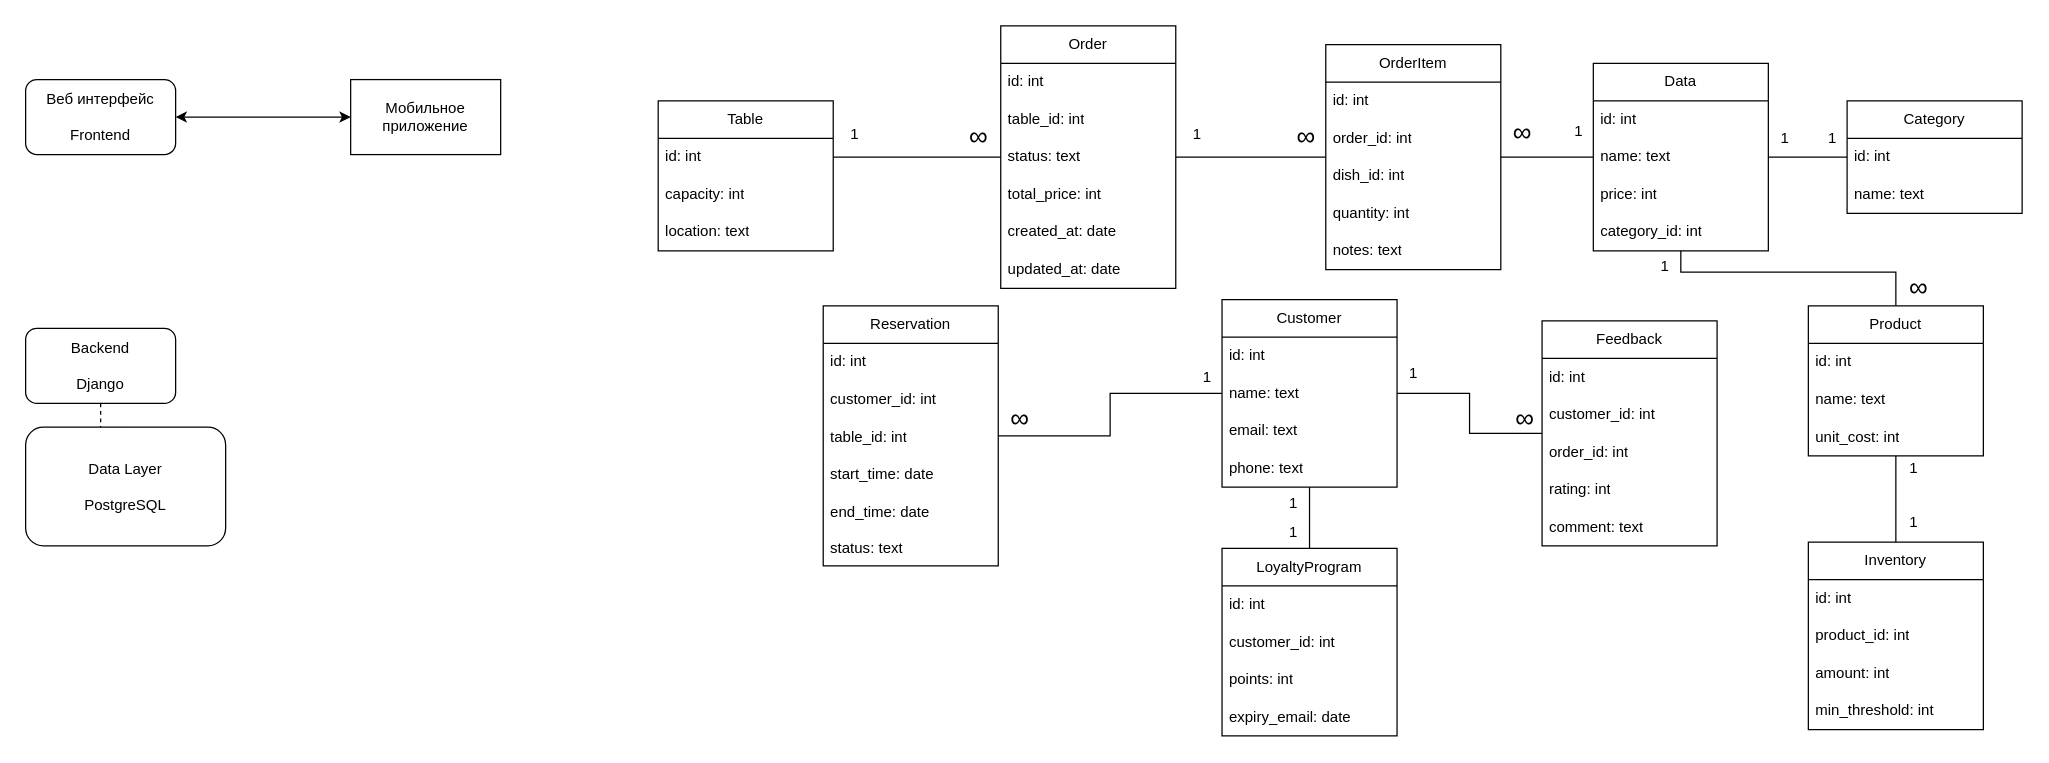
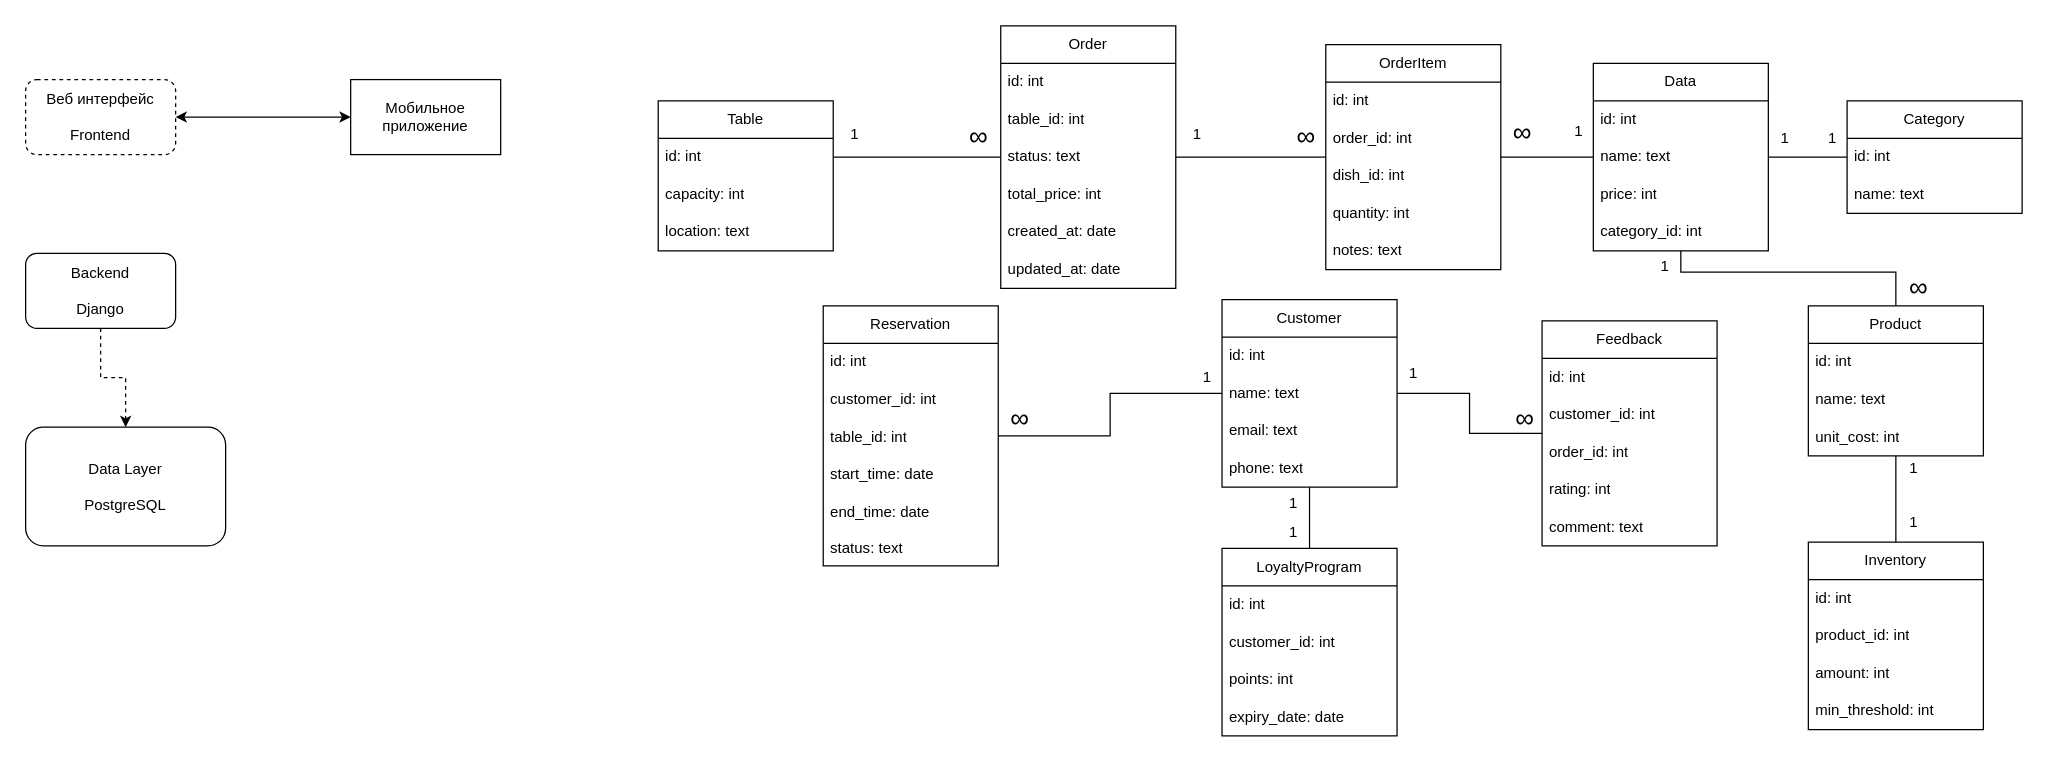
node "Веб интерфейс Frontend": style solid -> dashed
node "Backend Django": moved (101, 366) -> (101, 291)
node "expiry_email: date": label "expiry_email: date" -> "expiry_date: date"
